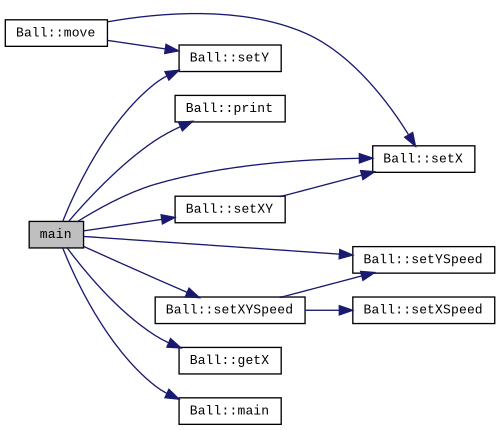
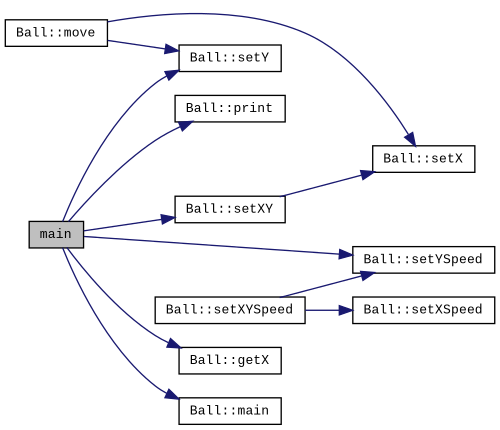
edge "main" -> "Ball::setX": removed
edge "main" -> "Ball::setXYSpeed": removed
